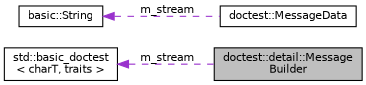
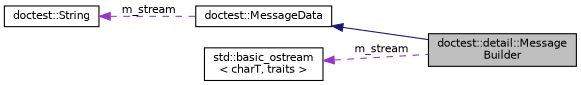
node "basic::String": label "basic::String" -> "doctest::String"
edge "doctest::detail::Message Builder" -> "doctest::MessageData": added
node "std::basic_doctest < charT, traits >": label "std::basic_doctest < charT, traits >" -> "std::basic_ostream < charT, traits >"
